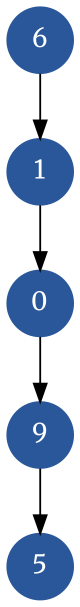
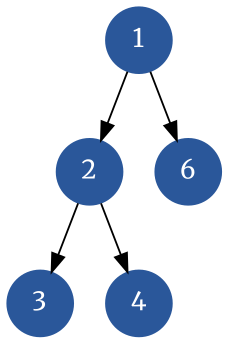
edge "6" -> "1": reversed
node "0": label "0" -> "2"
node "3": added
node "9": label "9" -> "4"
node "5": removed
